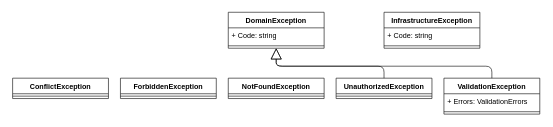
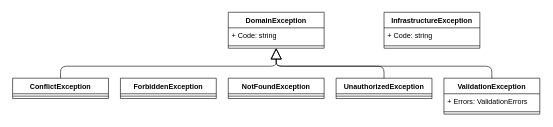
edge "ConflictException" -> "DomainException": added
